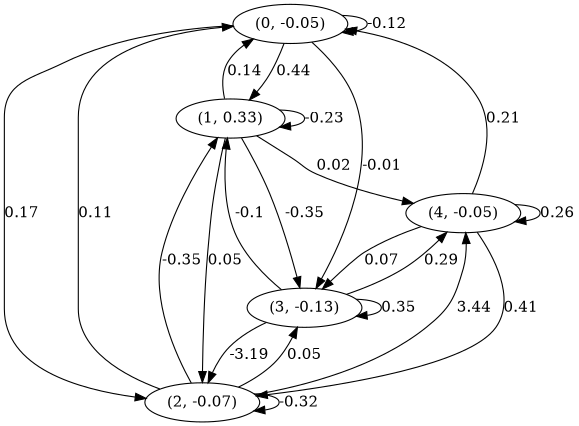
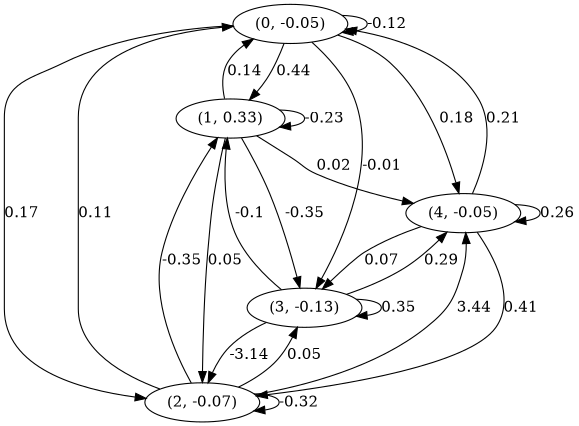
edge "(0, -0.05)" -> "(4, -0.05)": added, label "0.18"
edge "(3, -0.13)" -> "(2, -0.07)": label "-3.19" -> "-3.14"
